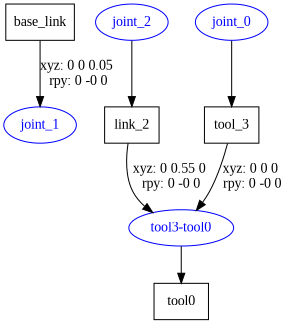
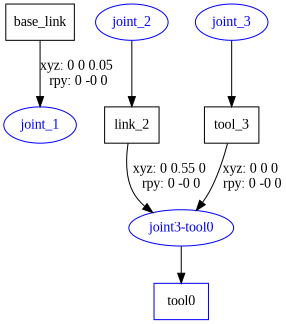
node "joint_0": label "joint_0" -> "joint_3"
node "tool3-tool0": label "tool3-tool0" -> "joint3-tool0"
node "tool0": color black -> blue
